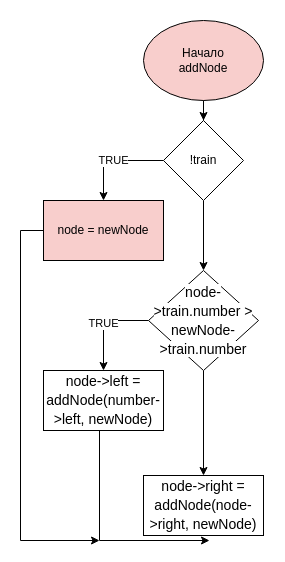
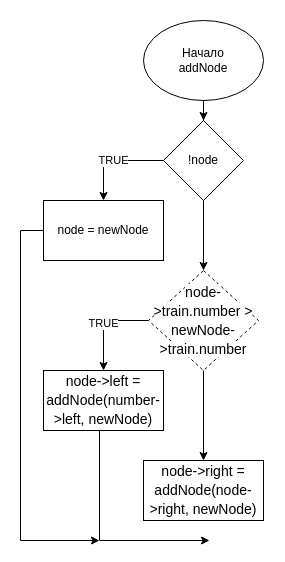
node "Начало addNode": fillcolor #f8cecc -> #ffffff
node "!train": label "!train" -> "!node"
node "node = newNode": fillcolor #f8cecc -> #ffffff
node "node->train.number > newNode->train.number": style solid -> dashed
node "node->right = addNode(node->right, newNode)": moved (204, 506) -> (204, 491)
